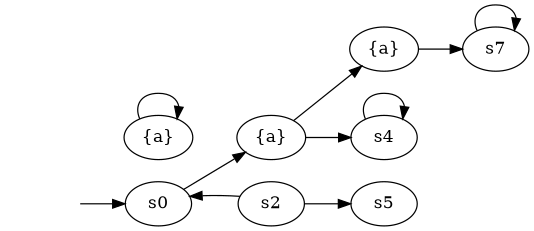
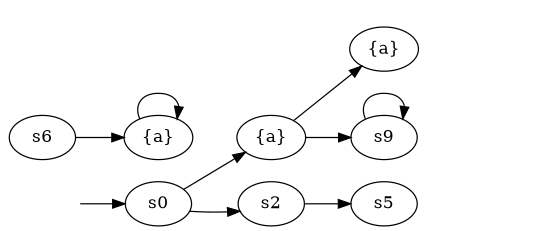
node "s7": removed
node "s6": added
node "s4": label "s4" -> "s9"
edge "s2" -> "s0": reversed
